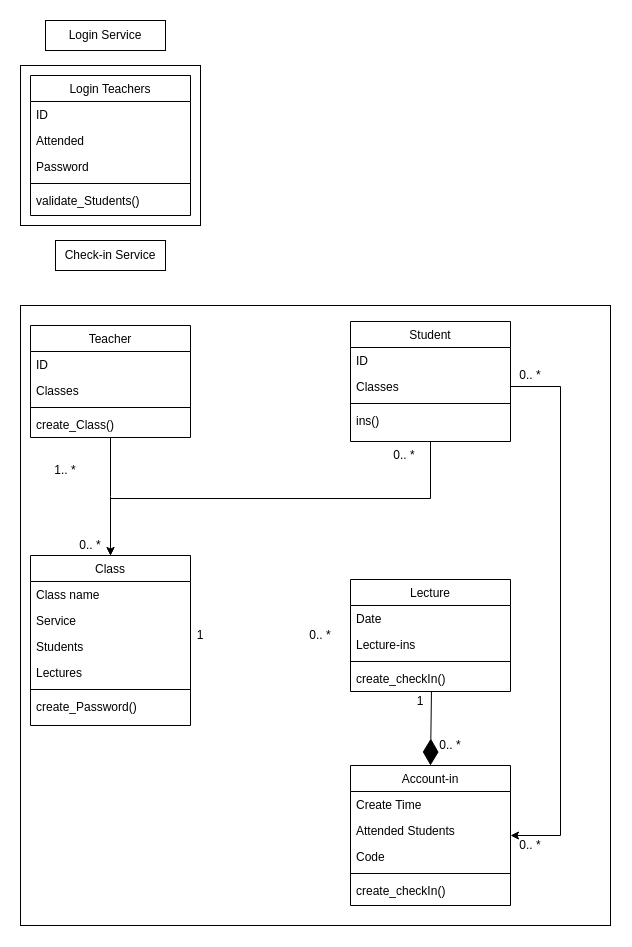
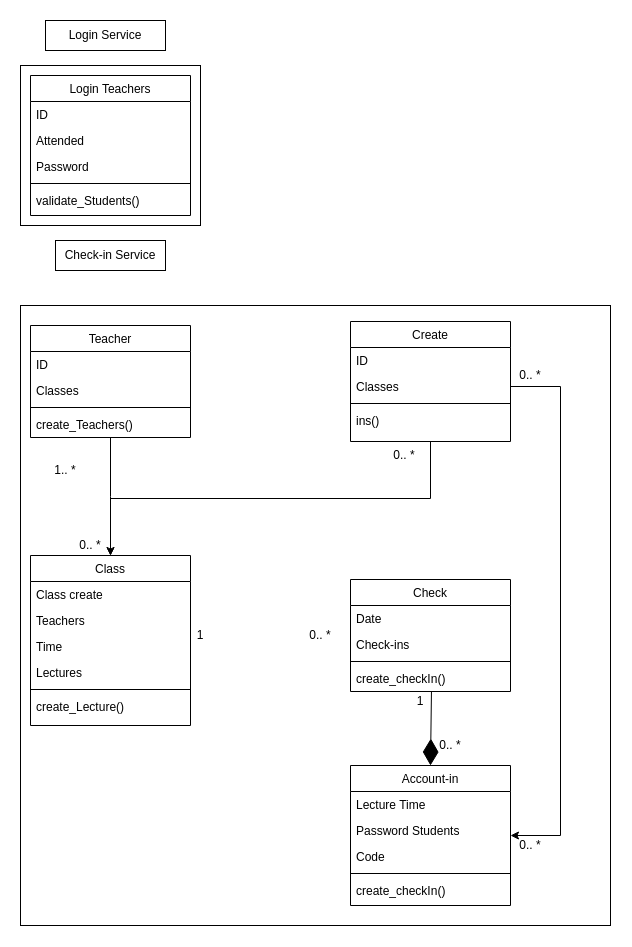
node "Student": label "Student" -> "Create"
node "create_Class()": label "create_Class()" -> "create_Teachers()"
node "Lecture": label "Lecture" -> "Check"
node "Class name": label "Class name" -> "Class create"
node "Service": label "Service" -> "Teachers"
node "Lecture-ins": label "Lecture-ins" -> "Check-ins"
node "Students": label "Students" -> "Time"
node "create_Password()": label "create_Password()" -> "create_Lecture()"
node "Create Time": label "Create Time" -> "Lecture Time"
node "Attended Students": label "Attended Students" -> "Password Students"
